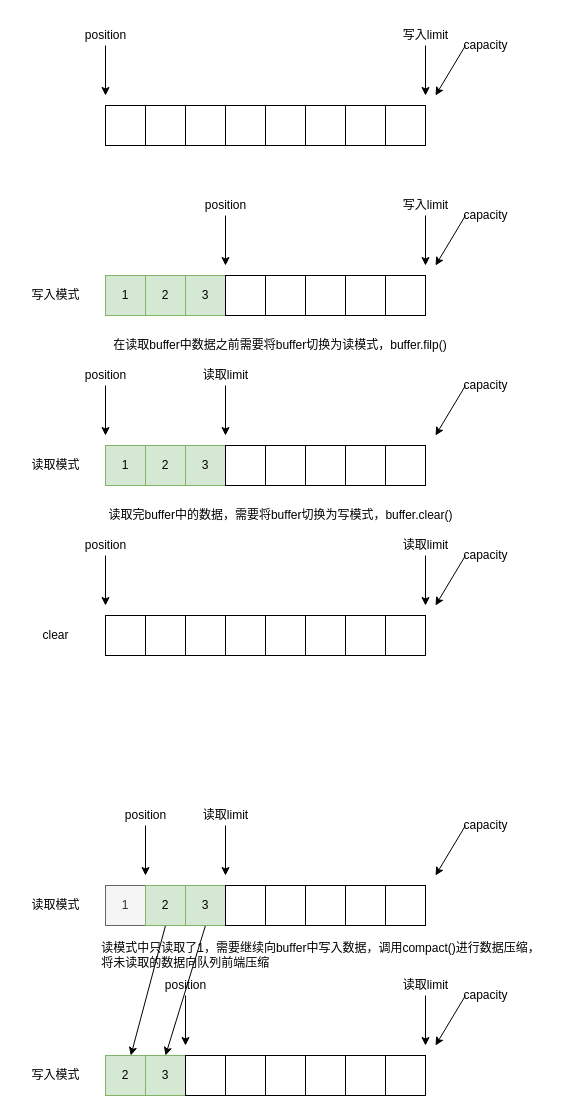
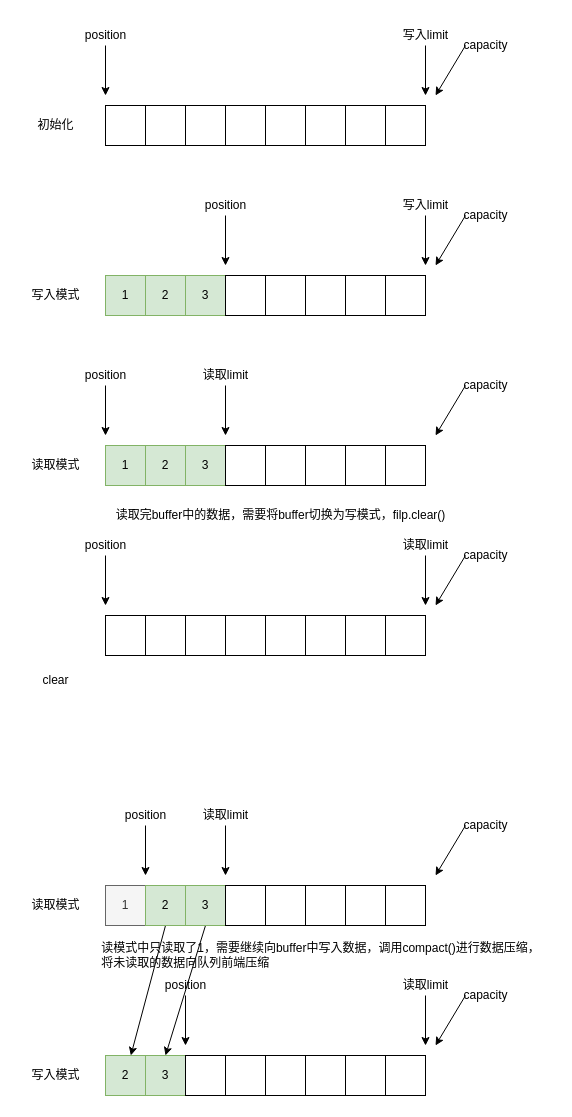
node "初始化": added
node "在读取buffer中数据之前需要将buffer切换为读模式，buffer.filp()": removed
node "读取完buffer中的数据，需要将buffer切换为写模式，buffer.clear()": label "读取完buffer中的数据，需要将buffer切换为写模式，buffer.clear()" -> "读取完buffer中的数据，需要将buffer切换为写模式，filp.clear()"
node "clear": moved (56, 636) -> (56, 681)
